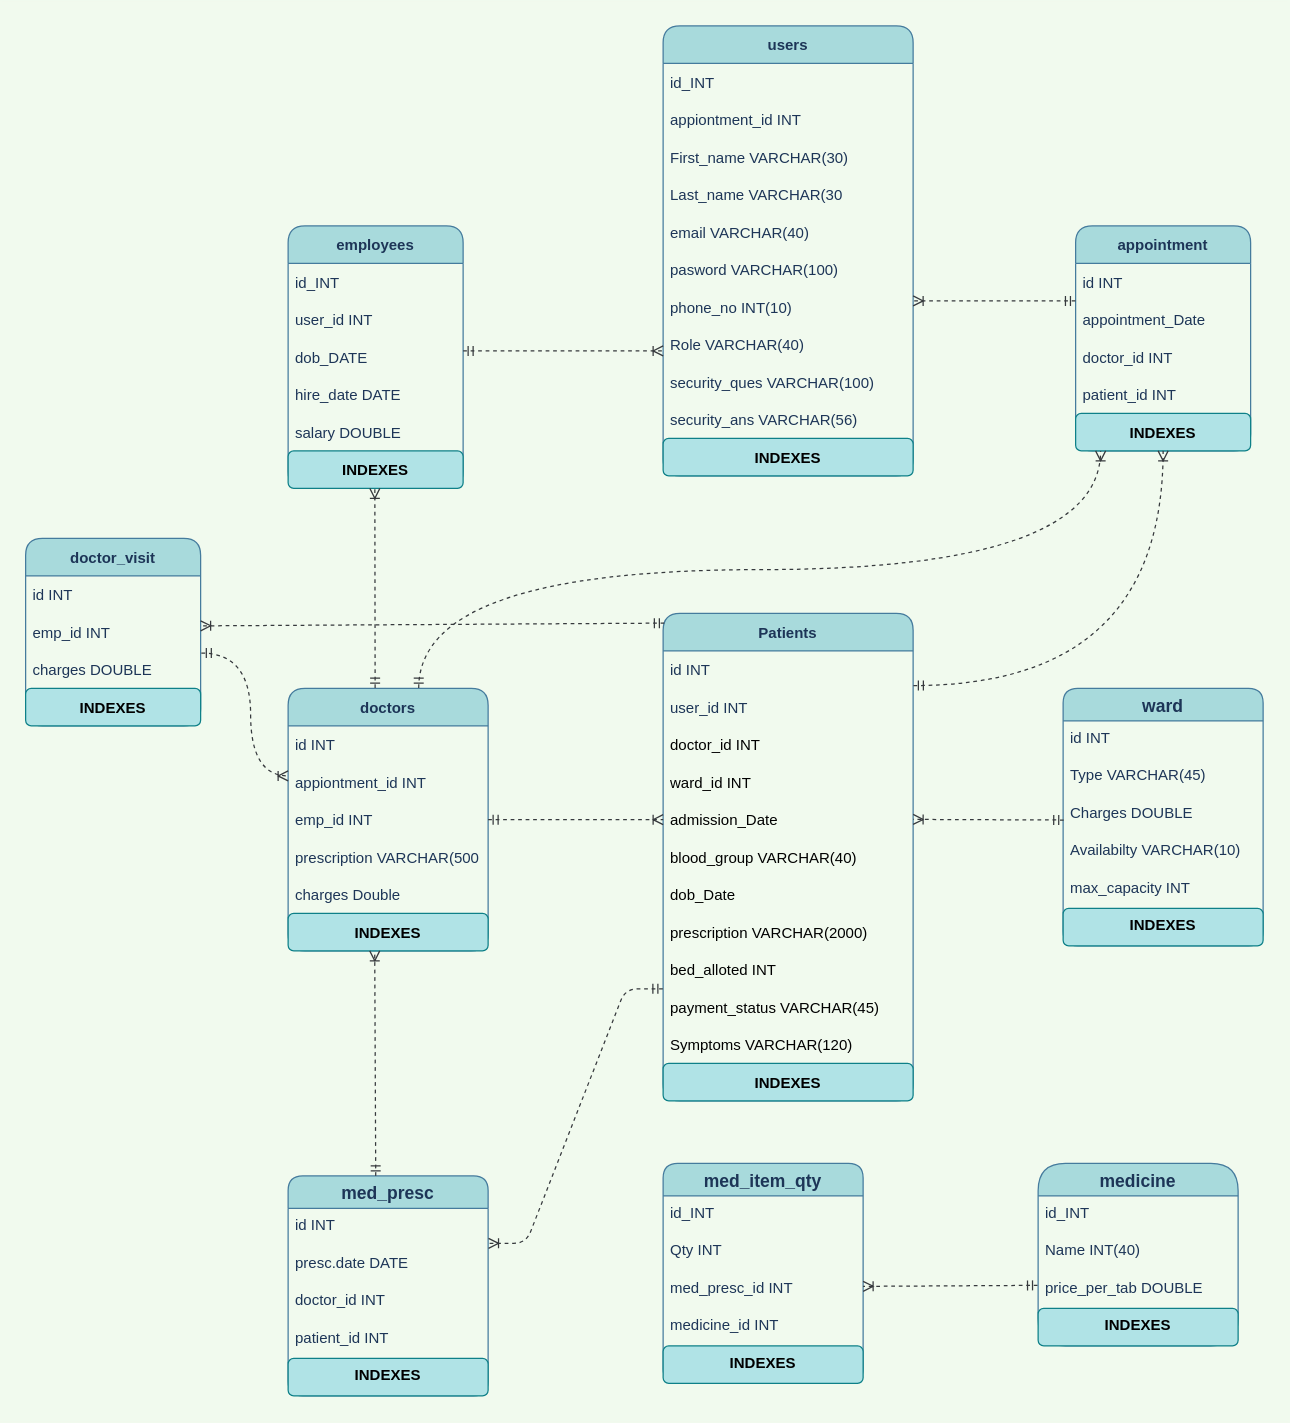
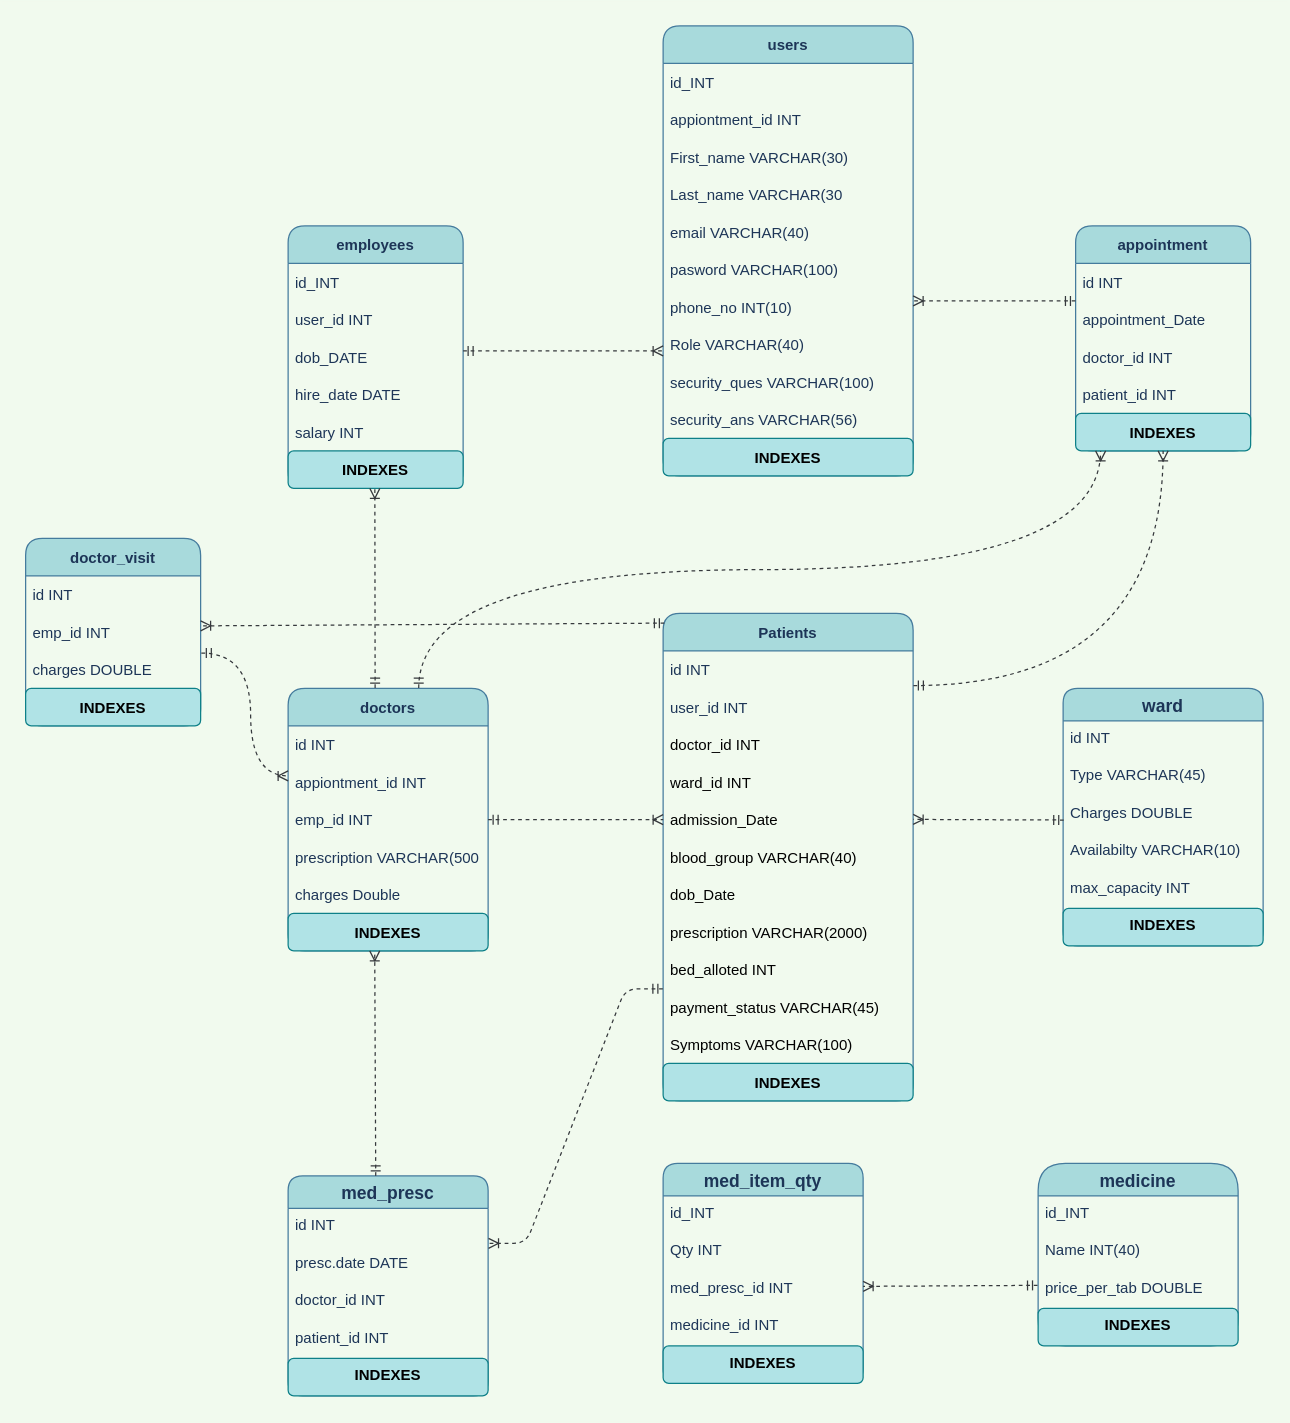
node "salary DOUBLE": label "salary DOUBLE" -> "salary INT"
node "Symptoms VARCHAR(120)": label "Symptoms VARCHAR(120)" -> "Symptoms VARCHAR(100)"
